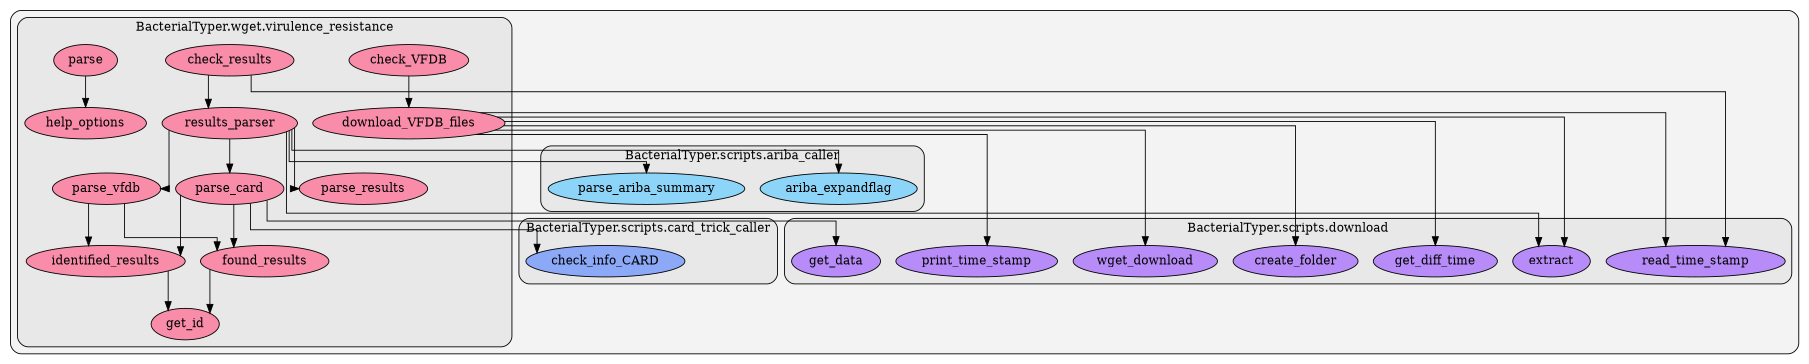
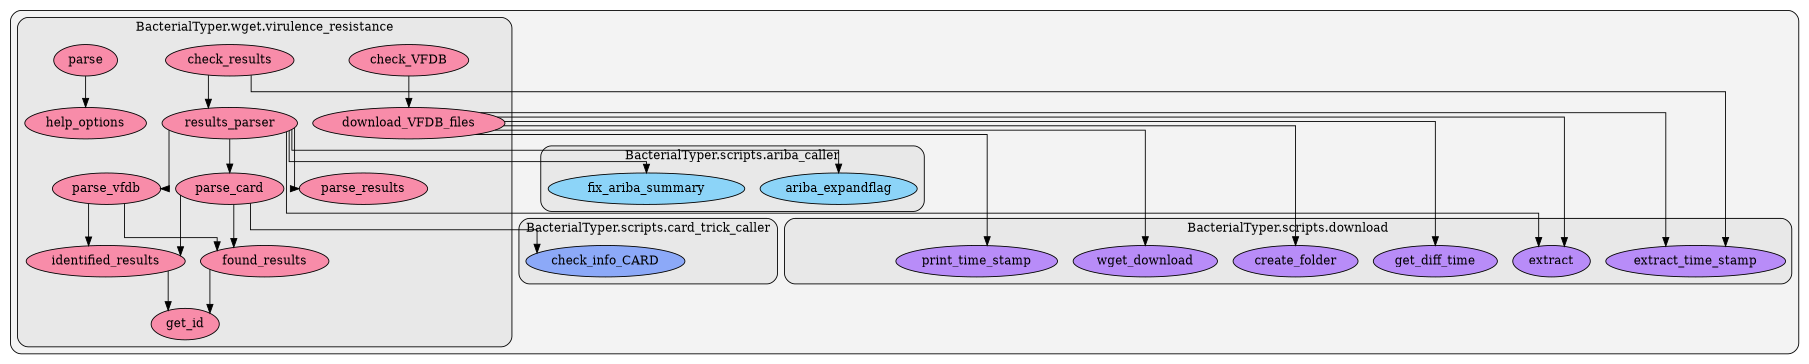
node "parse_ariba_summary": label "parse_ariba_summary" -> "fix_ariba_summary"
node "get_data": removed
node "read_time_stamp": label "read_time_stamp" -> "extract_time_stamp"
